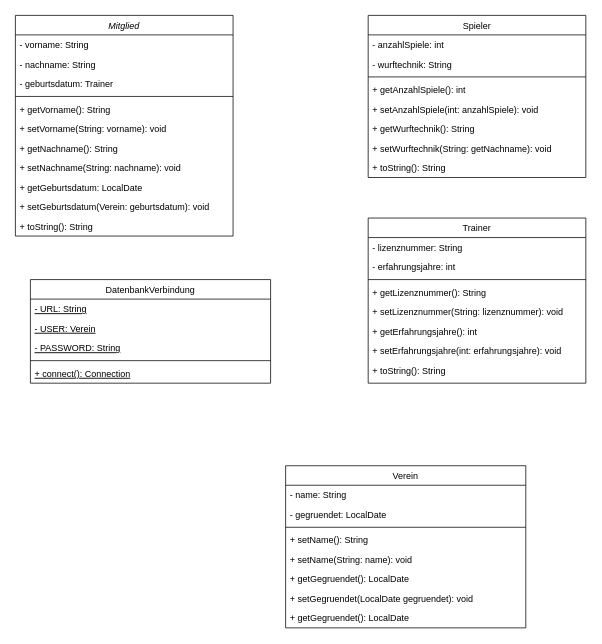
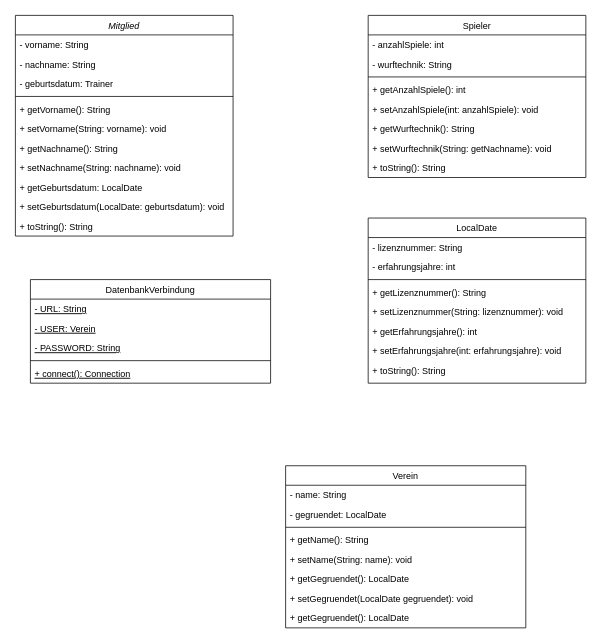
node "+ setGeburtsdatum(Verein: geburtsdatum): void": label "+ setGeburtsdatum(Verein: geburtsdatum): void" -> "+ setGeburtsdatum(LocalDate: geburtsdatum): void"
node "Trainer": label "Trainer" -> "LocalDate"
node "+ setName(): String": label "+ setName(): String" -> "+ getName(): String"
